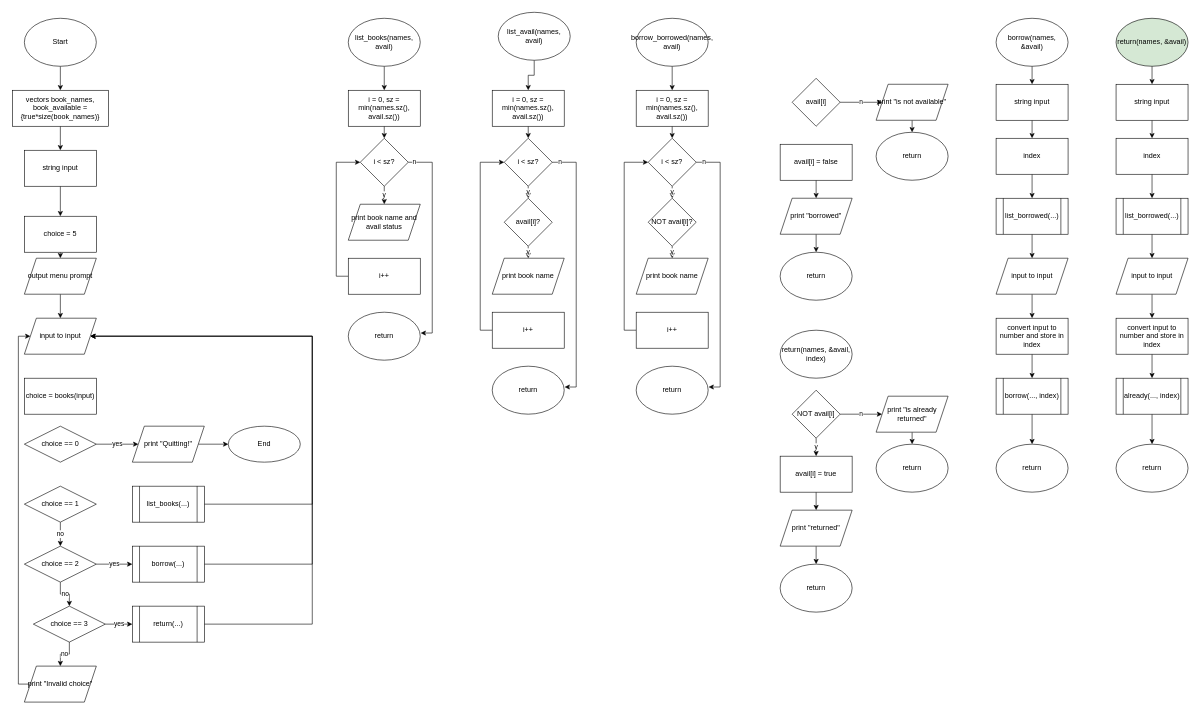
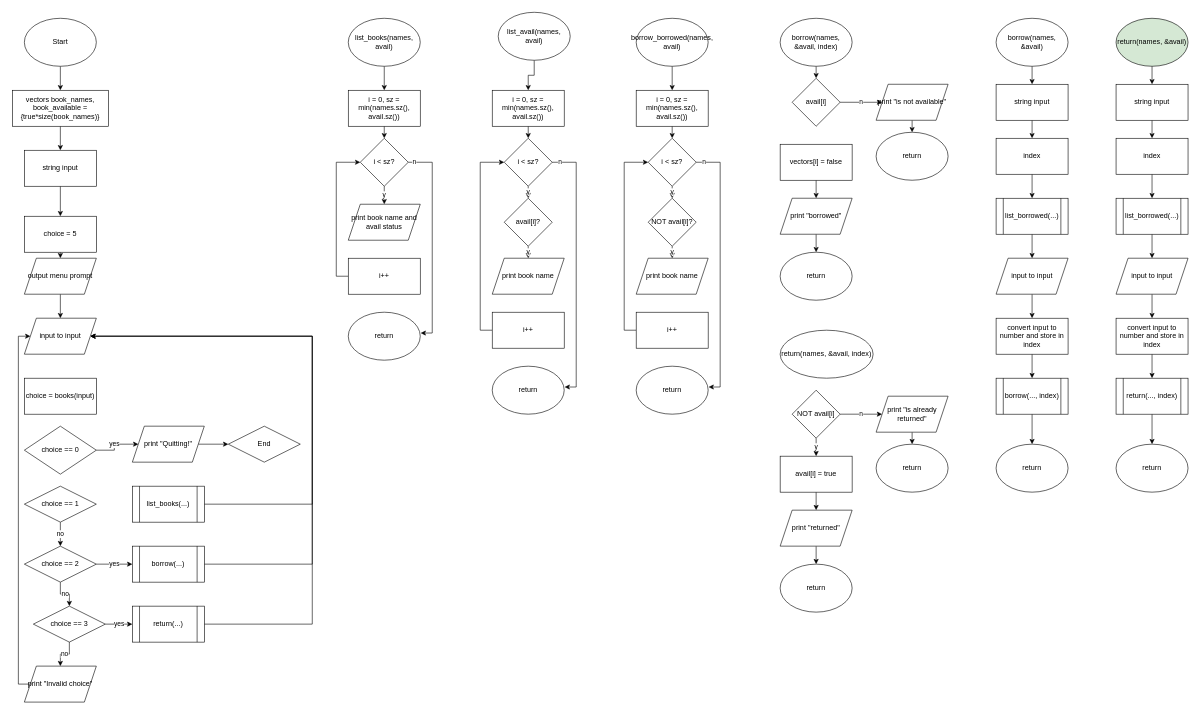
node "borrow(names, &avail, index)": added
edge "borrow(names, &avail, index)" -> "avail[i]": added
node "avail[i] = false": label "avail[i] = false" -> "vectors[i] = false"
node "return(names, &avail, index)": size 72x48 -> 93x48
node "already(..., index)": label "already(..., index)" -> "return(..., index)"
node "choice == 0": size 72x36 -> 72x48
node "End": shape ellipse -> diamond
